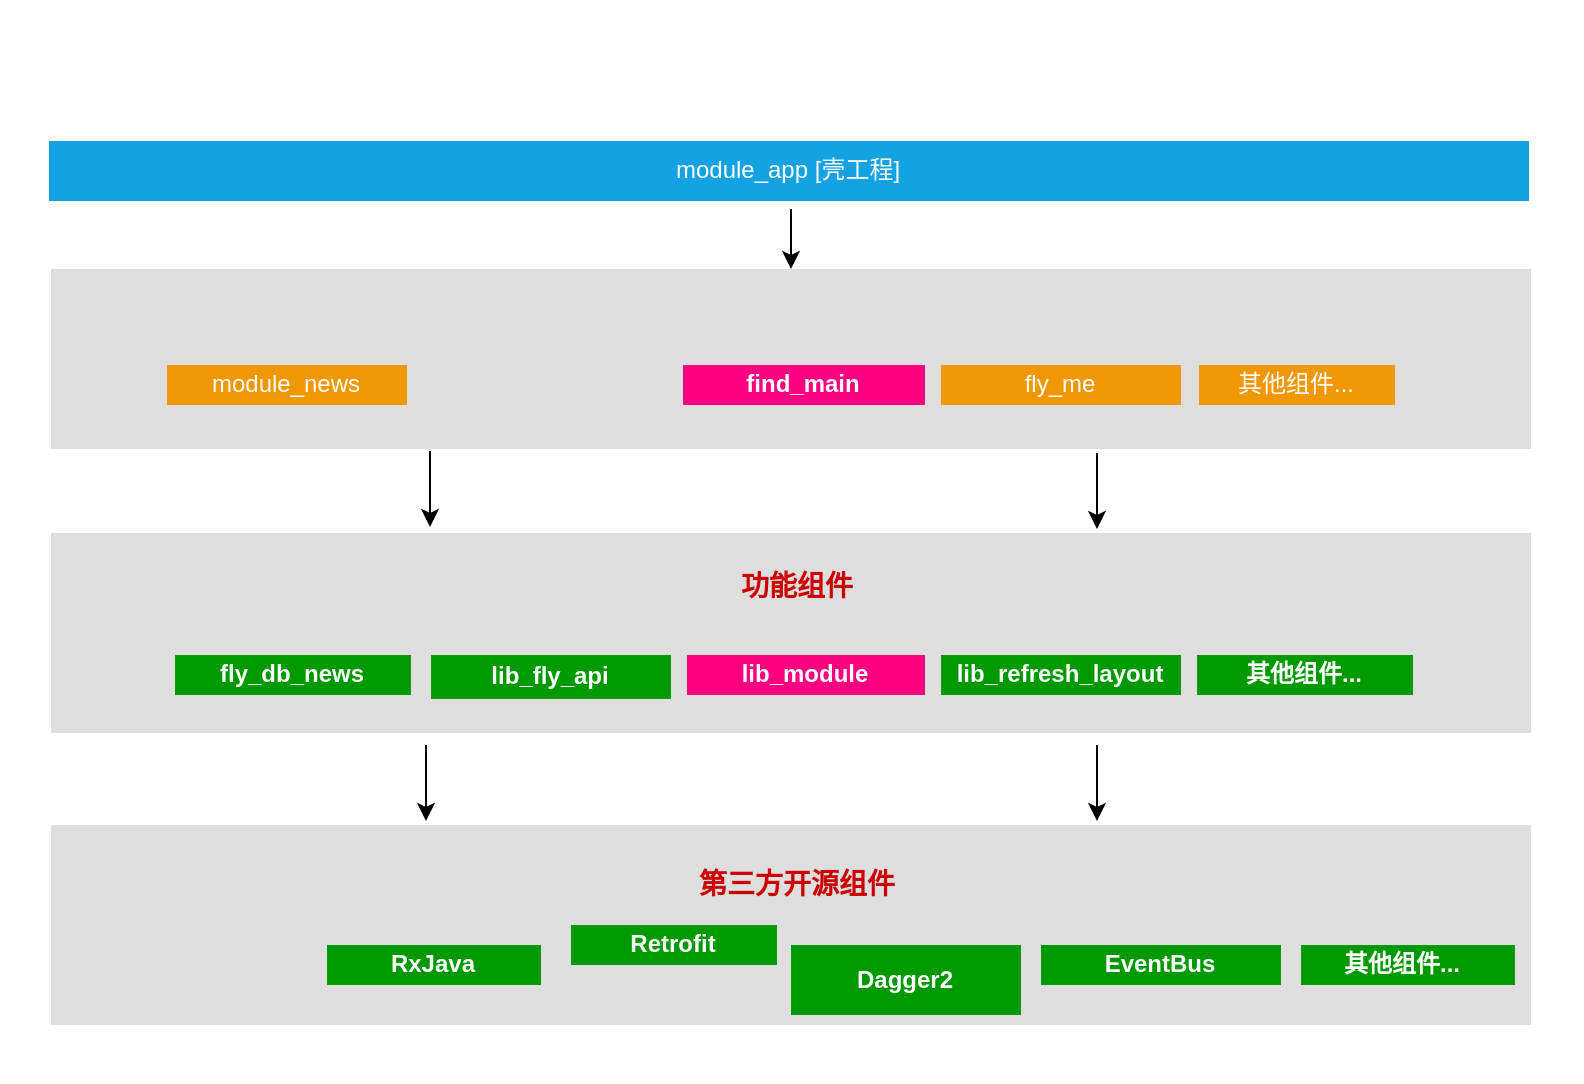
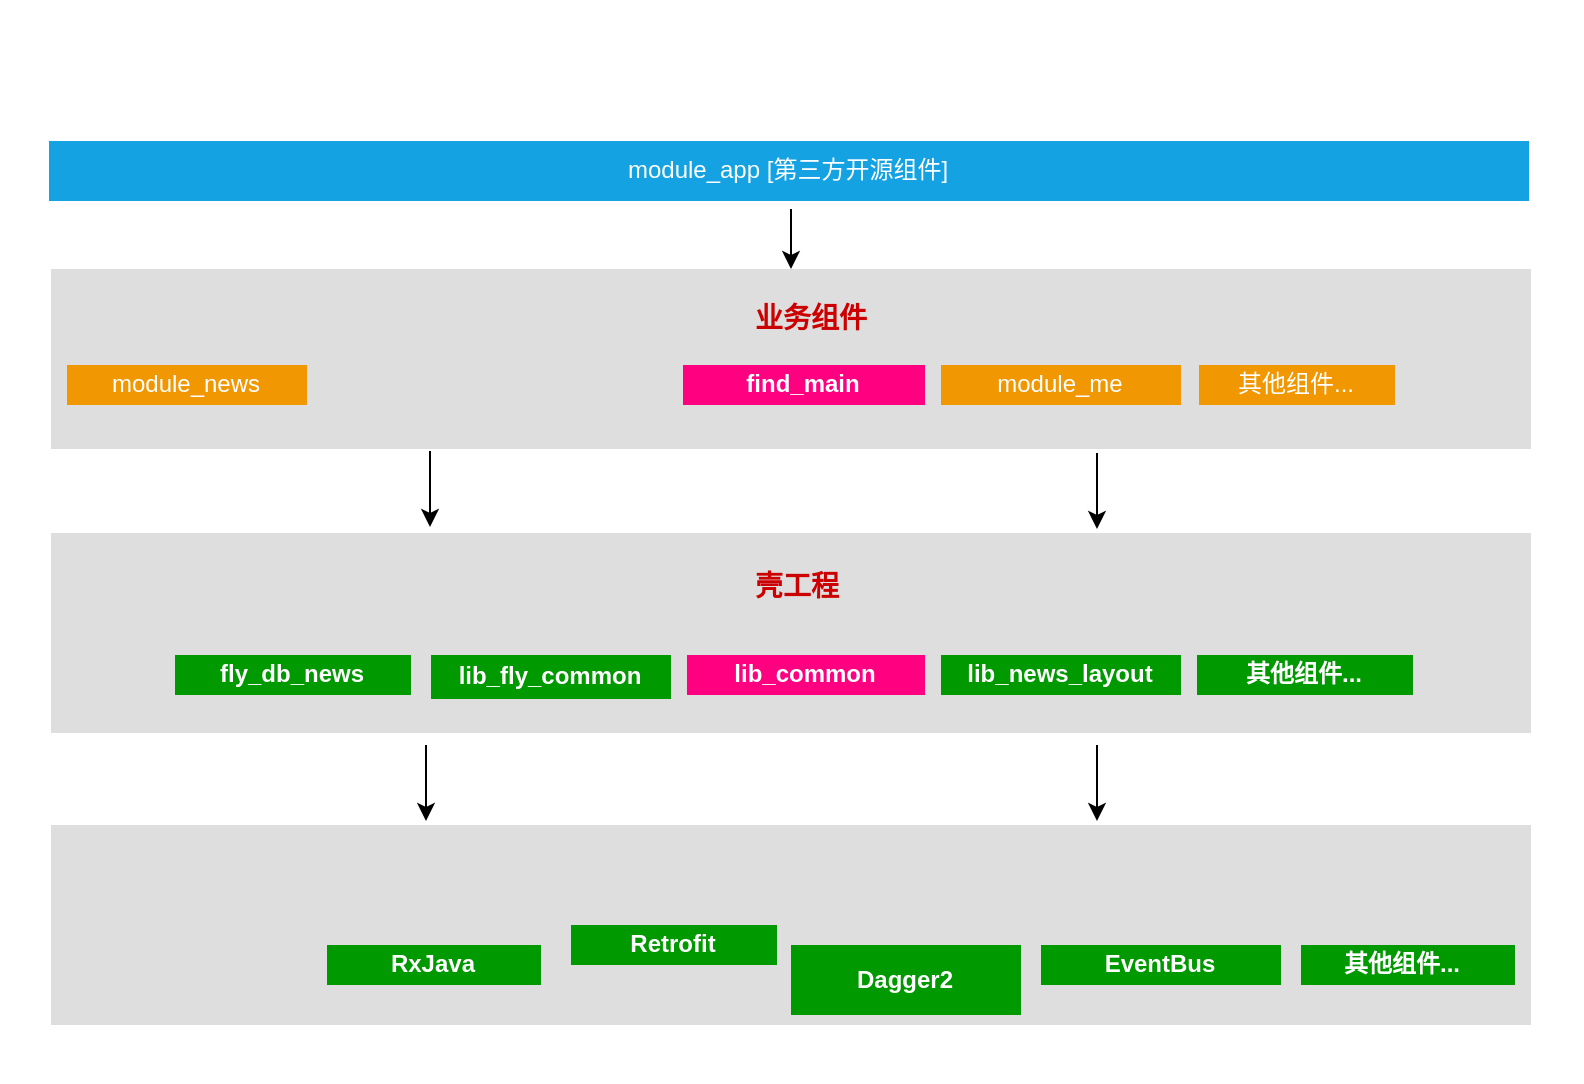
node "module_app [壳工程]": label "module_app [壳工程]" -> "module_app [第三方开源组件]"
node "业务组件": added
node "module_news": moved (287, 385) -> (187, 385)
node "fly_me": label "fly_me" -> "module_me"
node "功能组件": label "功能组件" -> "壳工程"
node "lib_module": label "lib_module" -> "lib_common"
node "lib_refresh_layout": label "lib_refresh_layout" -> "lib_news_layout"
node "lib_fly_api": label "lib_fly_api" -> "lib_fly_common"
node "第三方开源组件": removed
